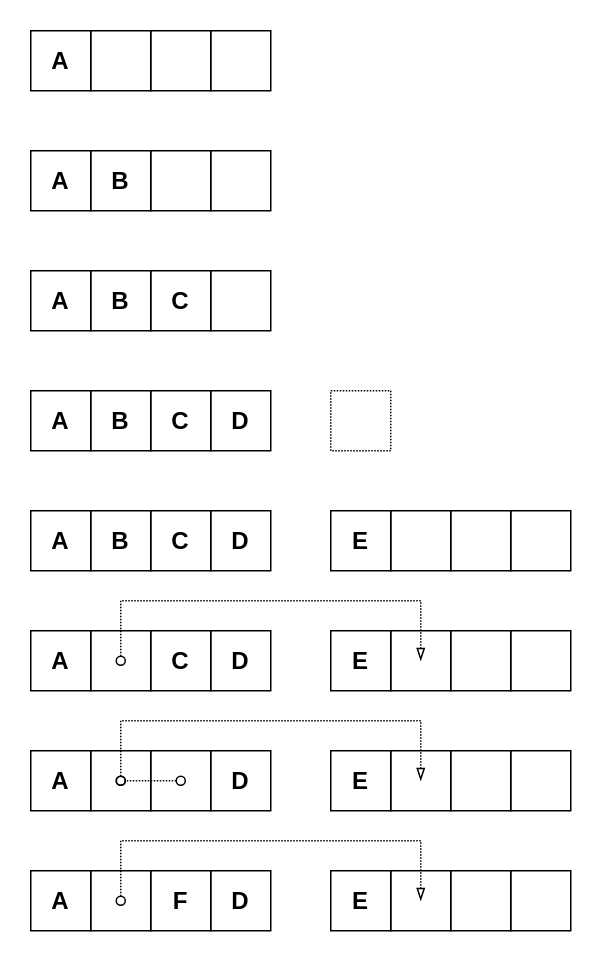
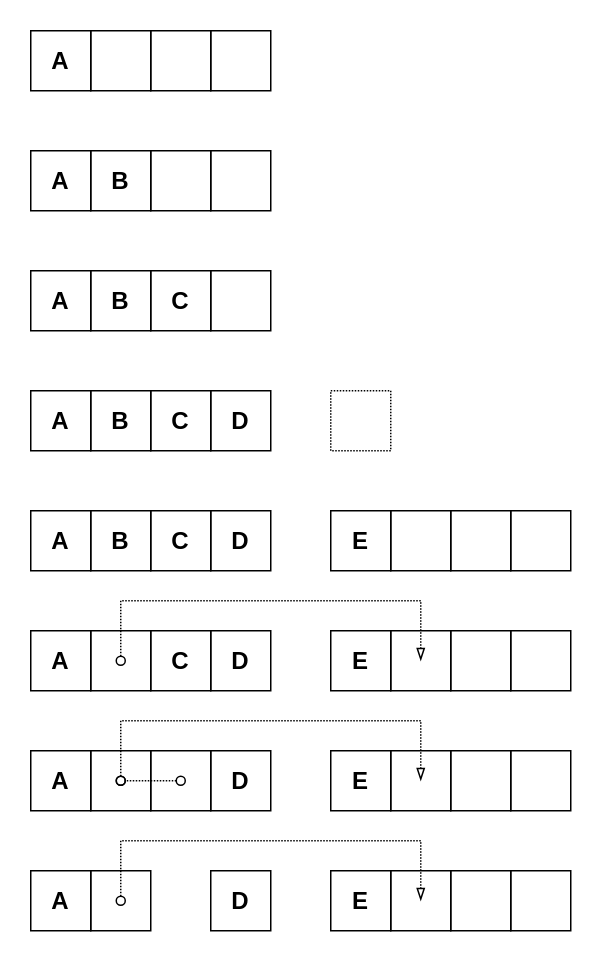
node "F": removed
